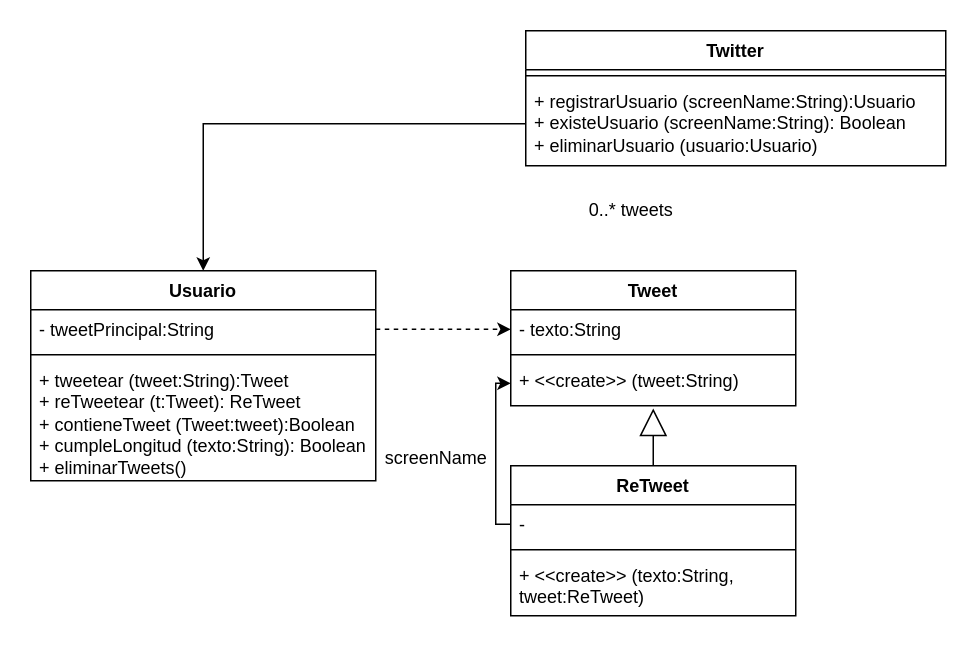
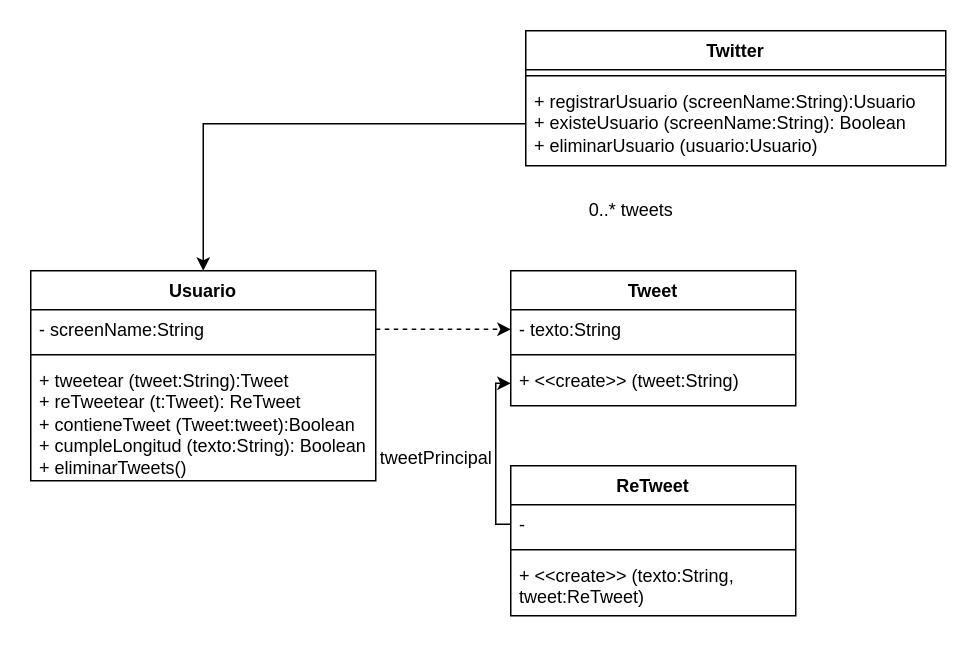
node "- tweetPrincipal:String": label "- tweetPrincipal:String" -> "- screenName:String"
edge "ReTweet" -> "+ <<create>> (tweet:String)": removed
node "screenName": label "screenName" -> "tweetPrincipal"
